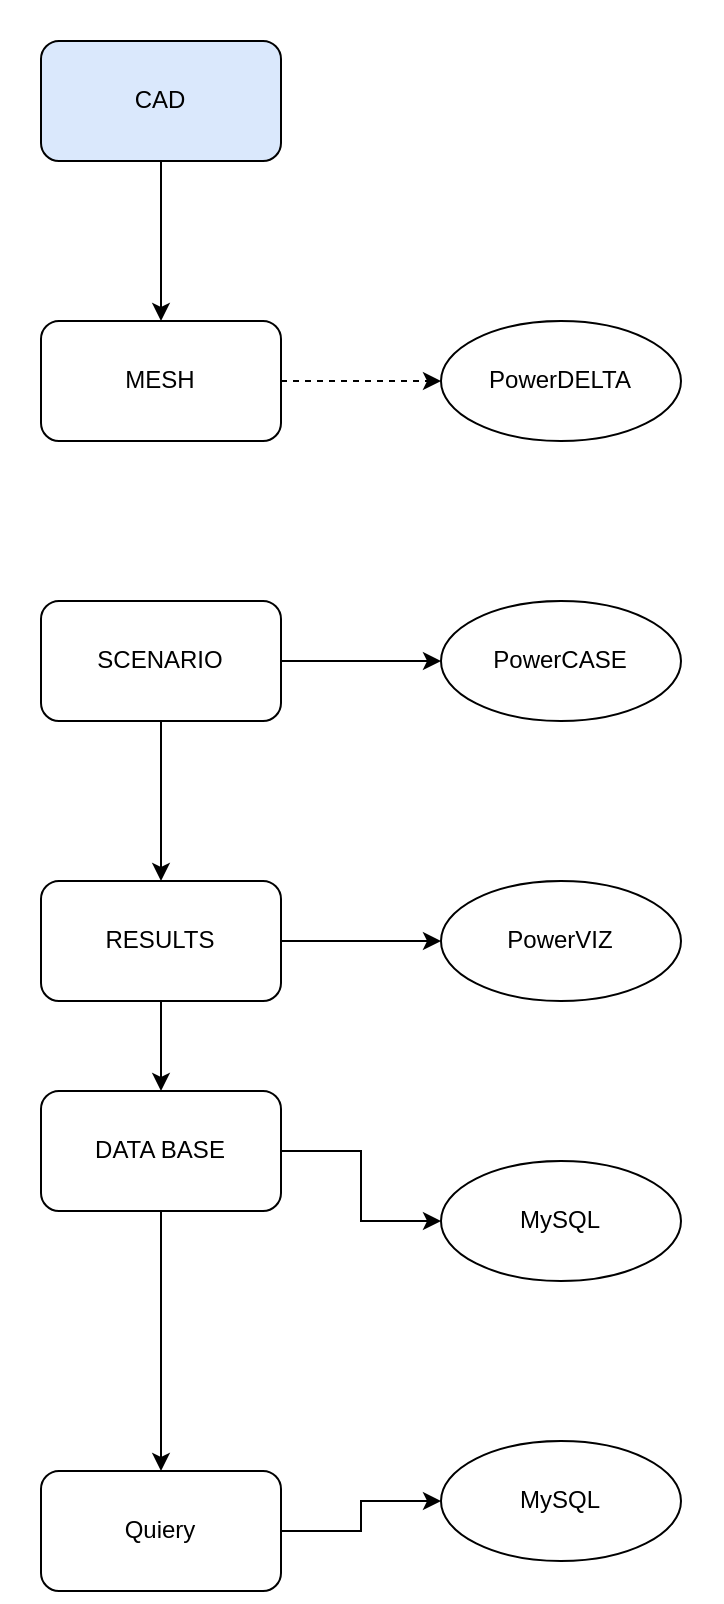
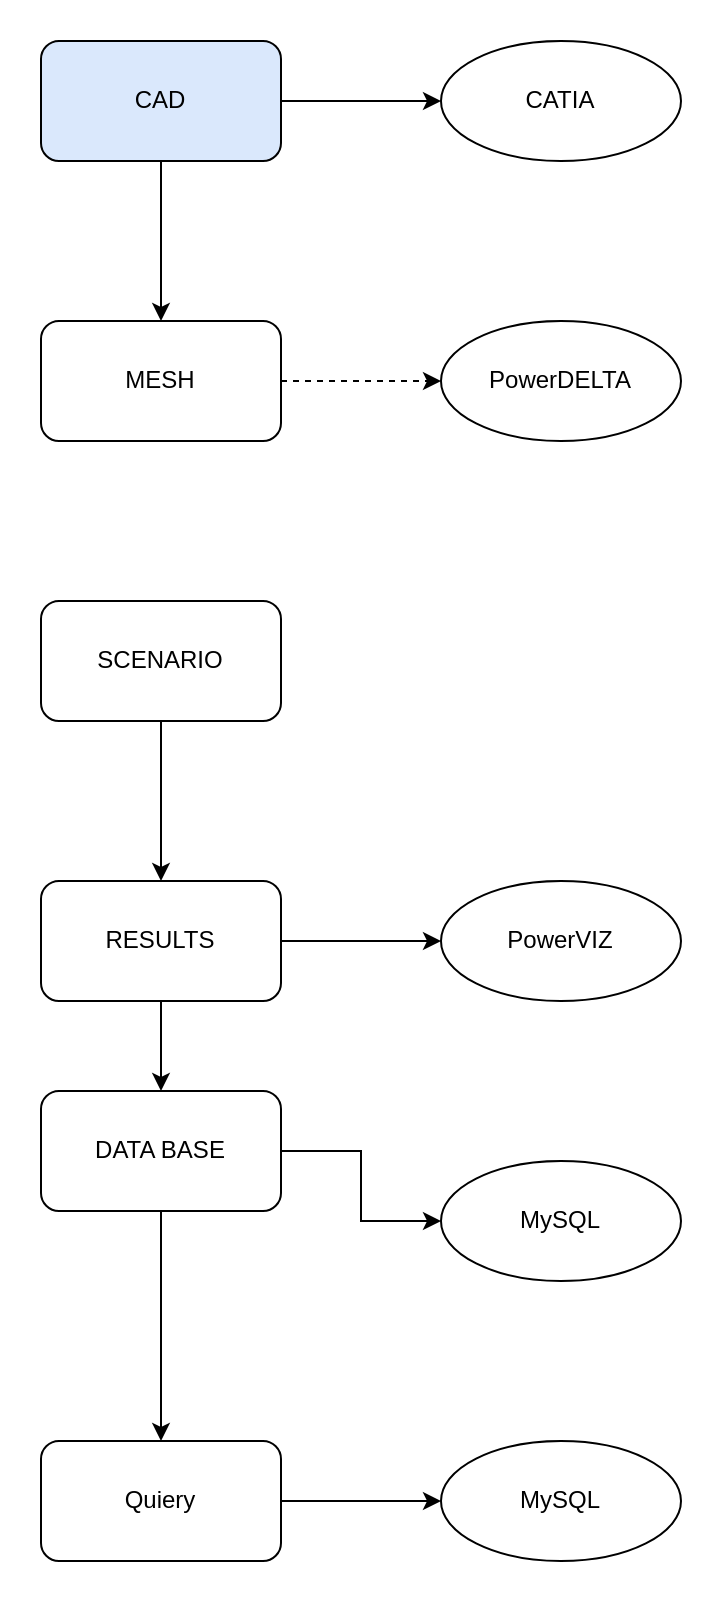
edge "CAD" -> "CATIA": added
node "CATIA": added
edge "SCENARIO" -> "PowerCASE": removed
node "PowerCASE": removed
node "Quiery": moved (161, 1531) -> (161, 1501)
